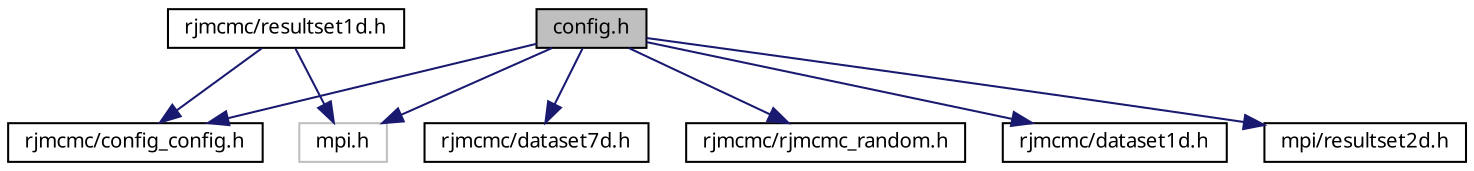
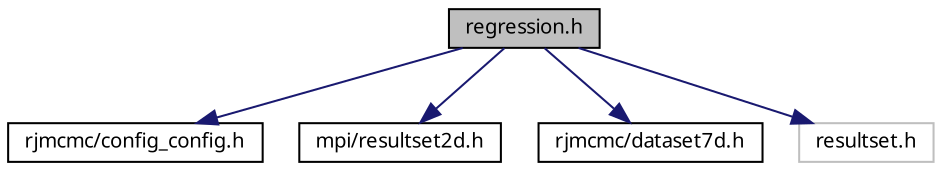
node "rjmcmc/resultset1d.h": removed
node "config.h": label "config.h" -> "regression.h"
node "mpi.h": label "mpi.h" -> "resultset.h"
node "rjmcmc/rjmcmc_random.h": removed
node "rjmcmc/dataset1d.h": removed
